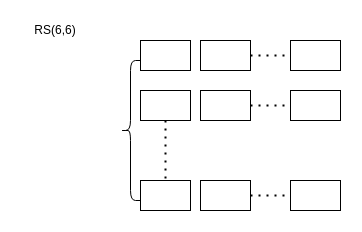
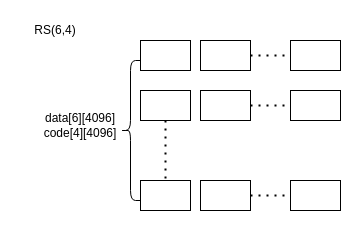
node "RS(6,6)": label "RS(6,6)" -> "RS(6,4)"
node "data[6][4096] code[4][4096]": added
